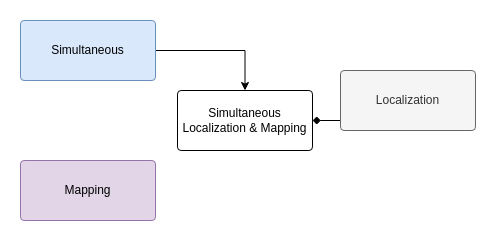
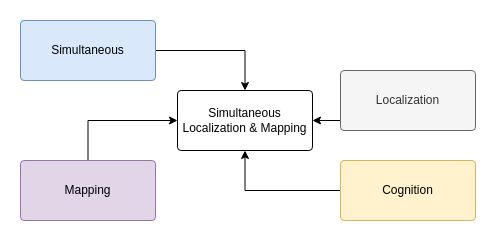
edge "Mapping" -> "Simultaneous Localization & Mapping": added
edge "Localization" -> "Simultaneous Localization & Mapping": arrowhead diamond -> classic
edge "Cognition" -> "Simultaneous Localization & Mapping": added
node "Cognition": added
